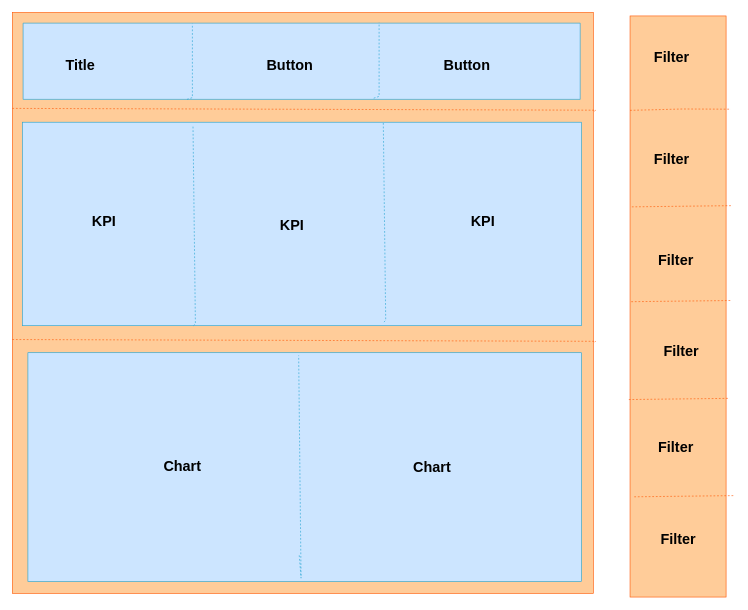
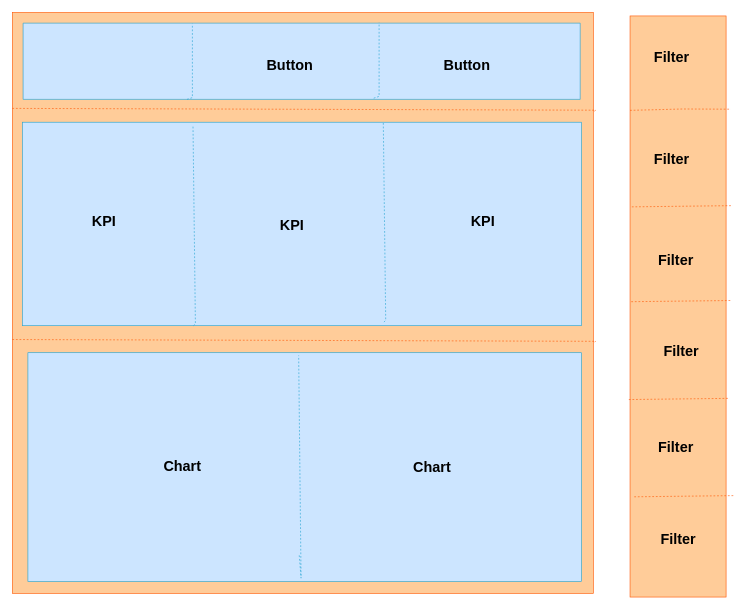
node "Title": removed
